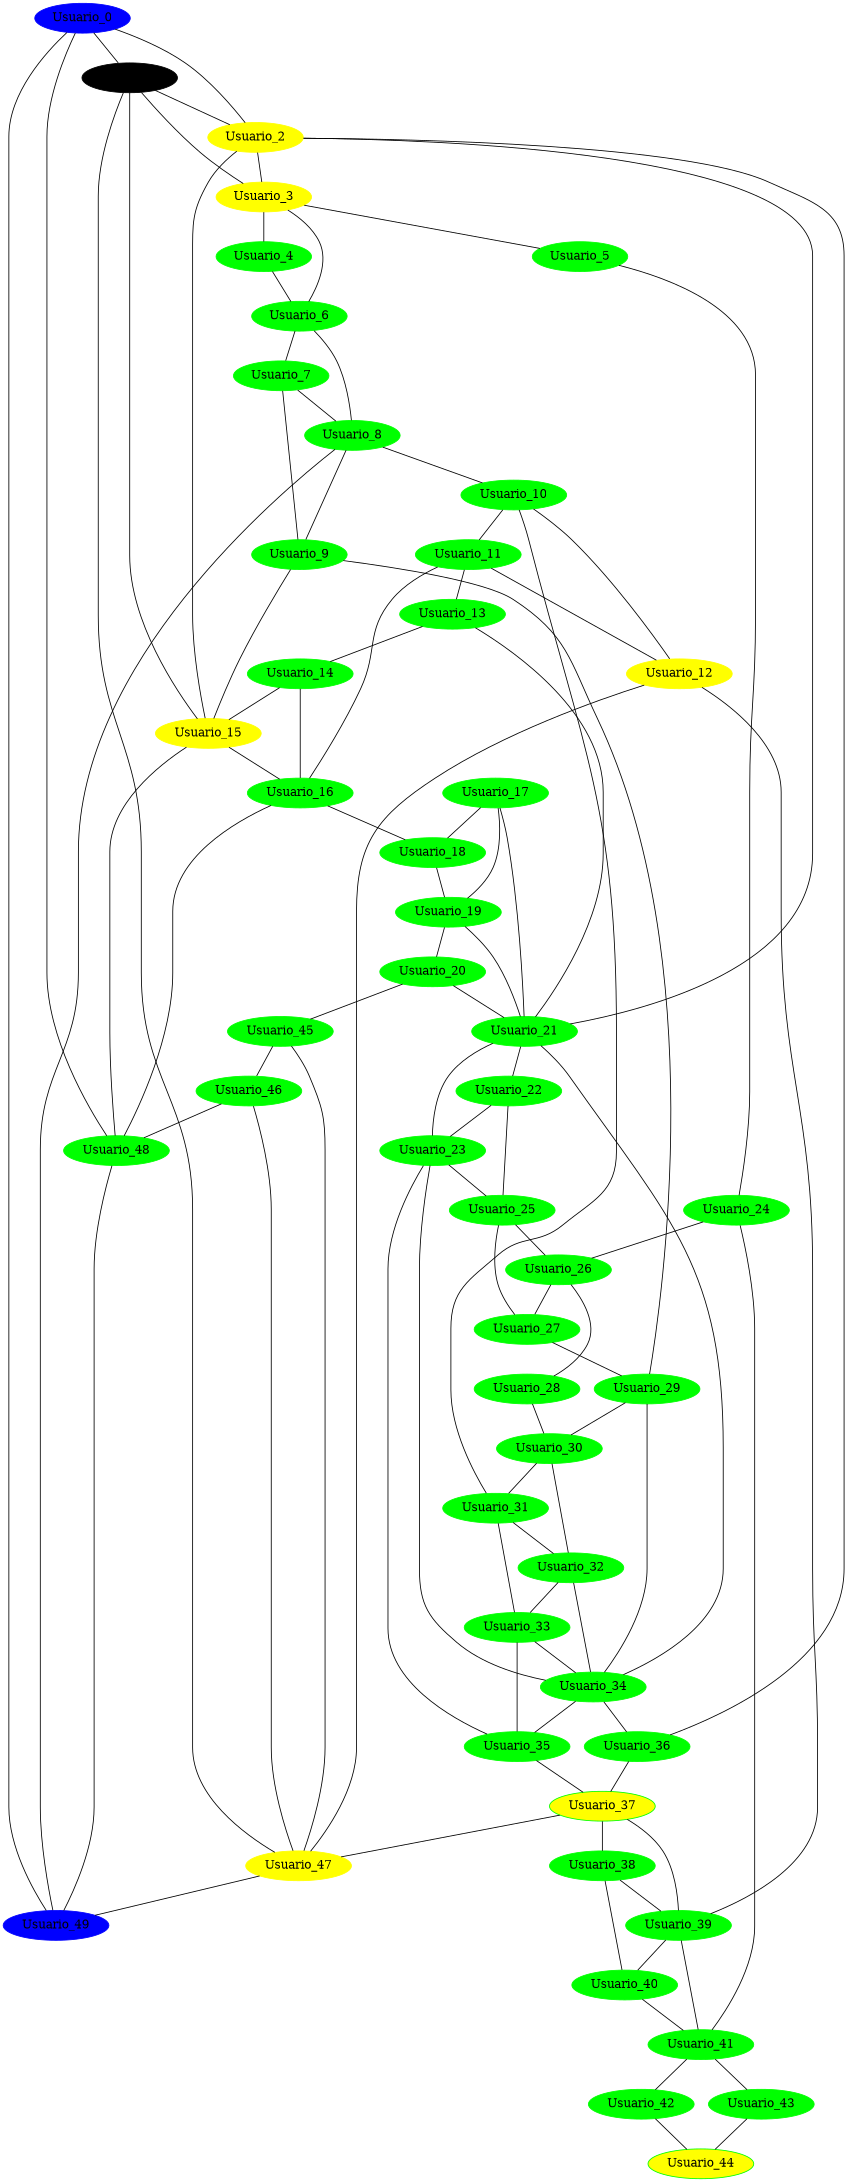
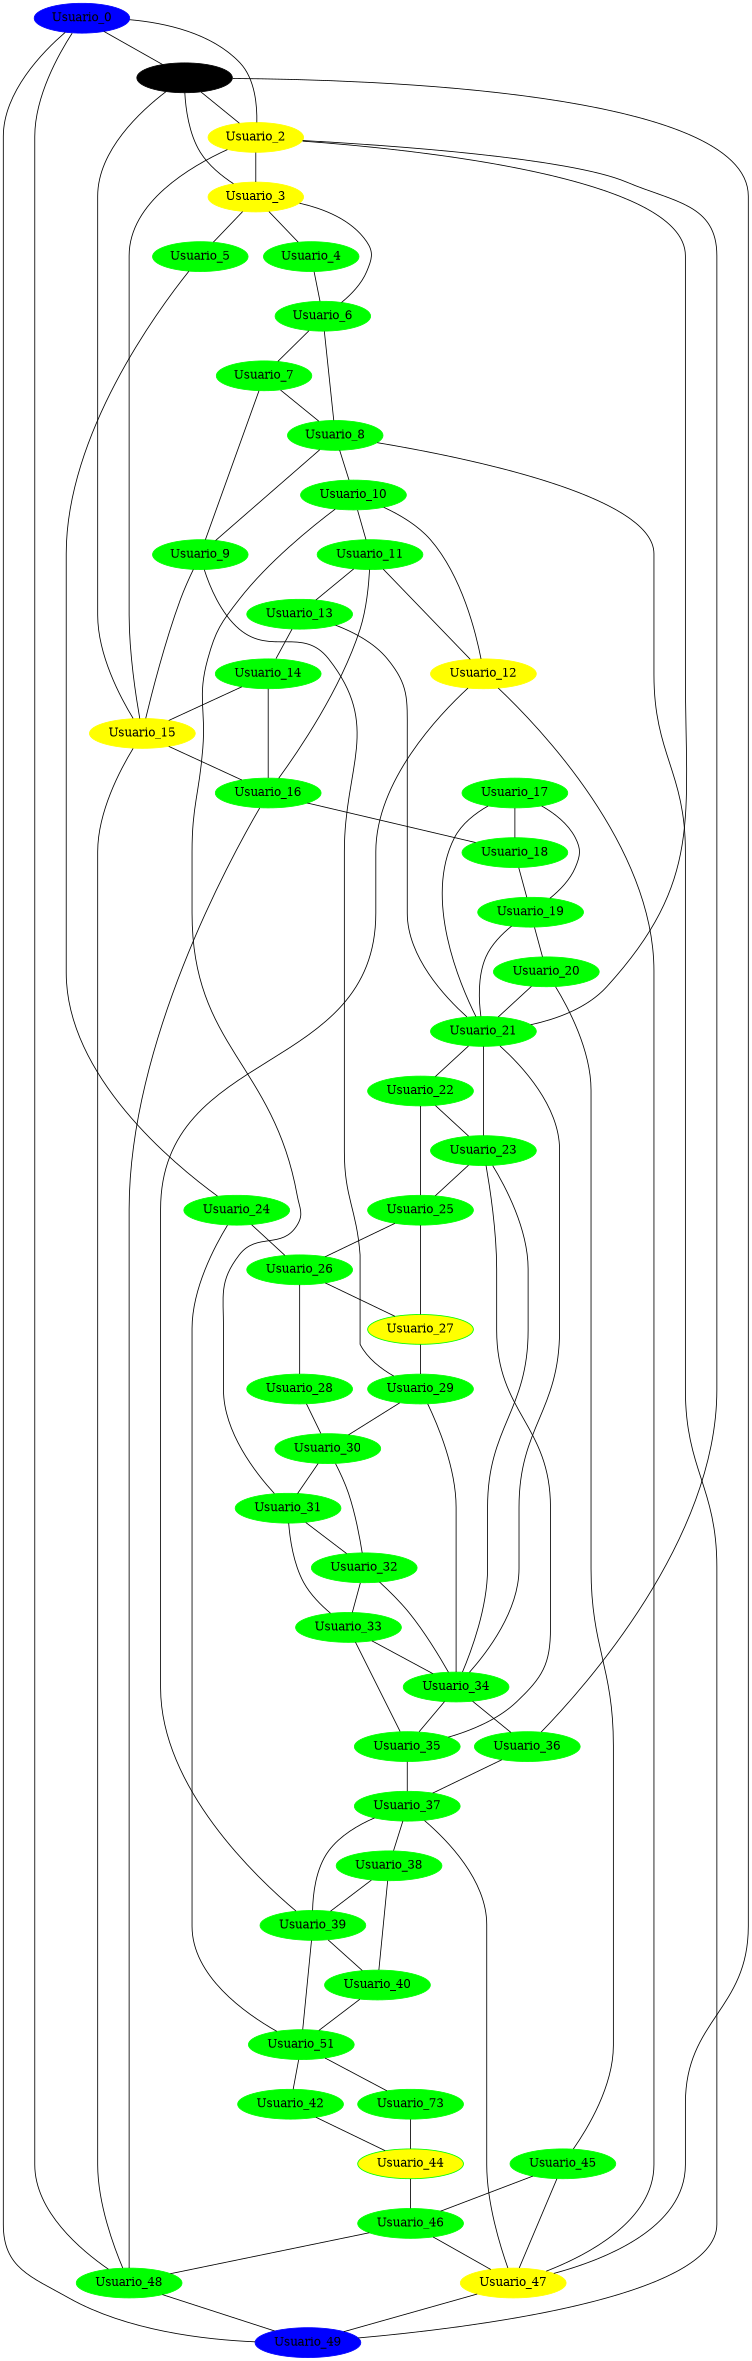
node "Usuario_27": fillcolor green -> yellow
node "Usuario_37": fillcolor yellow -> green
node "Usuario_41": label "Usuario_41" -> "Usuario_51"
node "Usuario_43": label "Usuario_43" -> "Usuario_73"
edge "Usuario_44" -- "Usuario_46": added
